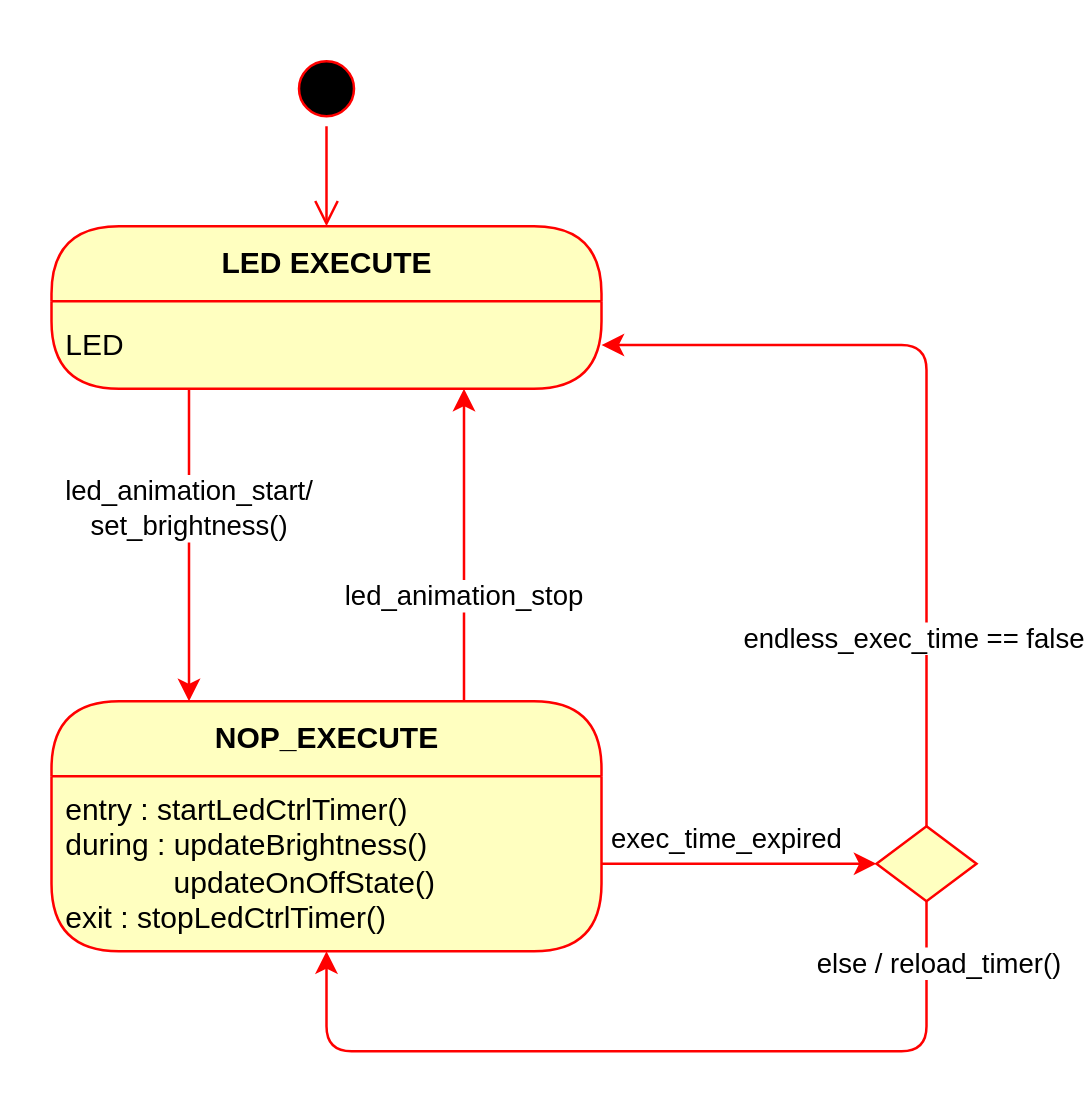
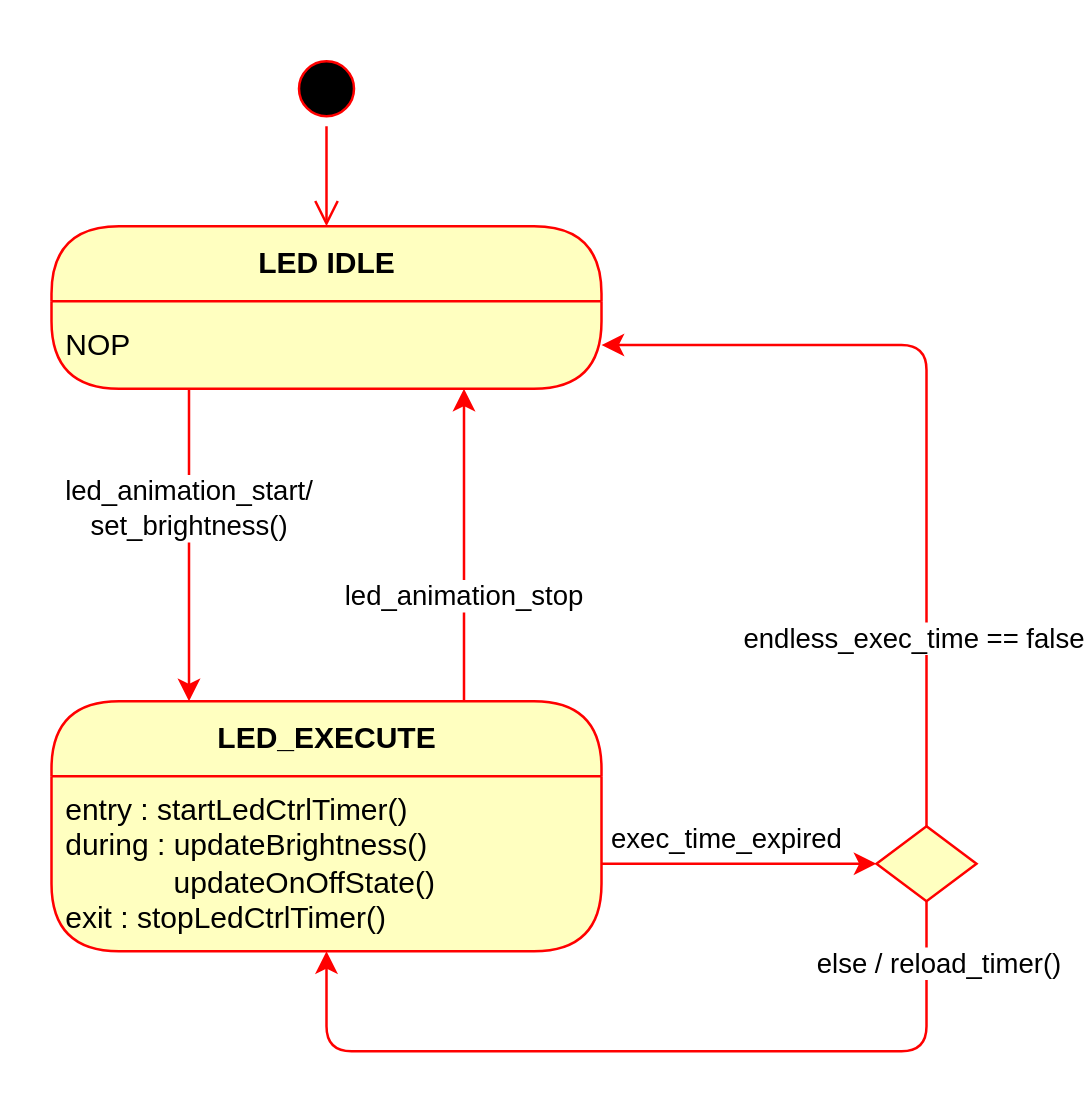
node "LED EXECUTE": label "LED EXECUTE" -> "LED IDLE"
node "LED": label "LED" -> "NOP"
node "NOP_EXECUTE": label "NOP_EXECUTE" -> "LED_EXECUTE"
